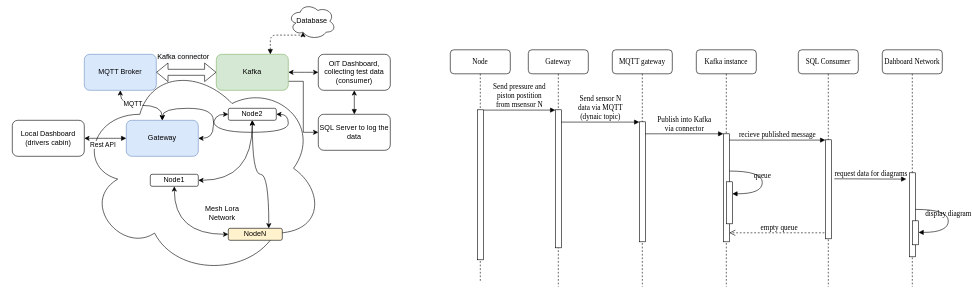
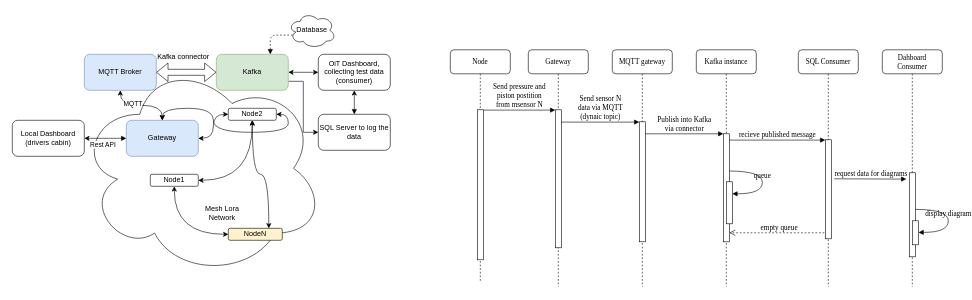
node "Database": moved (312, 21) -> (312, 30)
node "Dahboard Network": label "Dahboard Network" -> "Dahboard Consumer"
